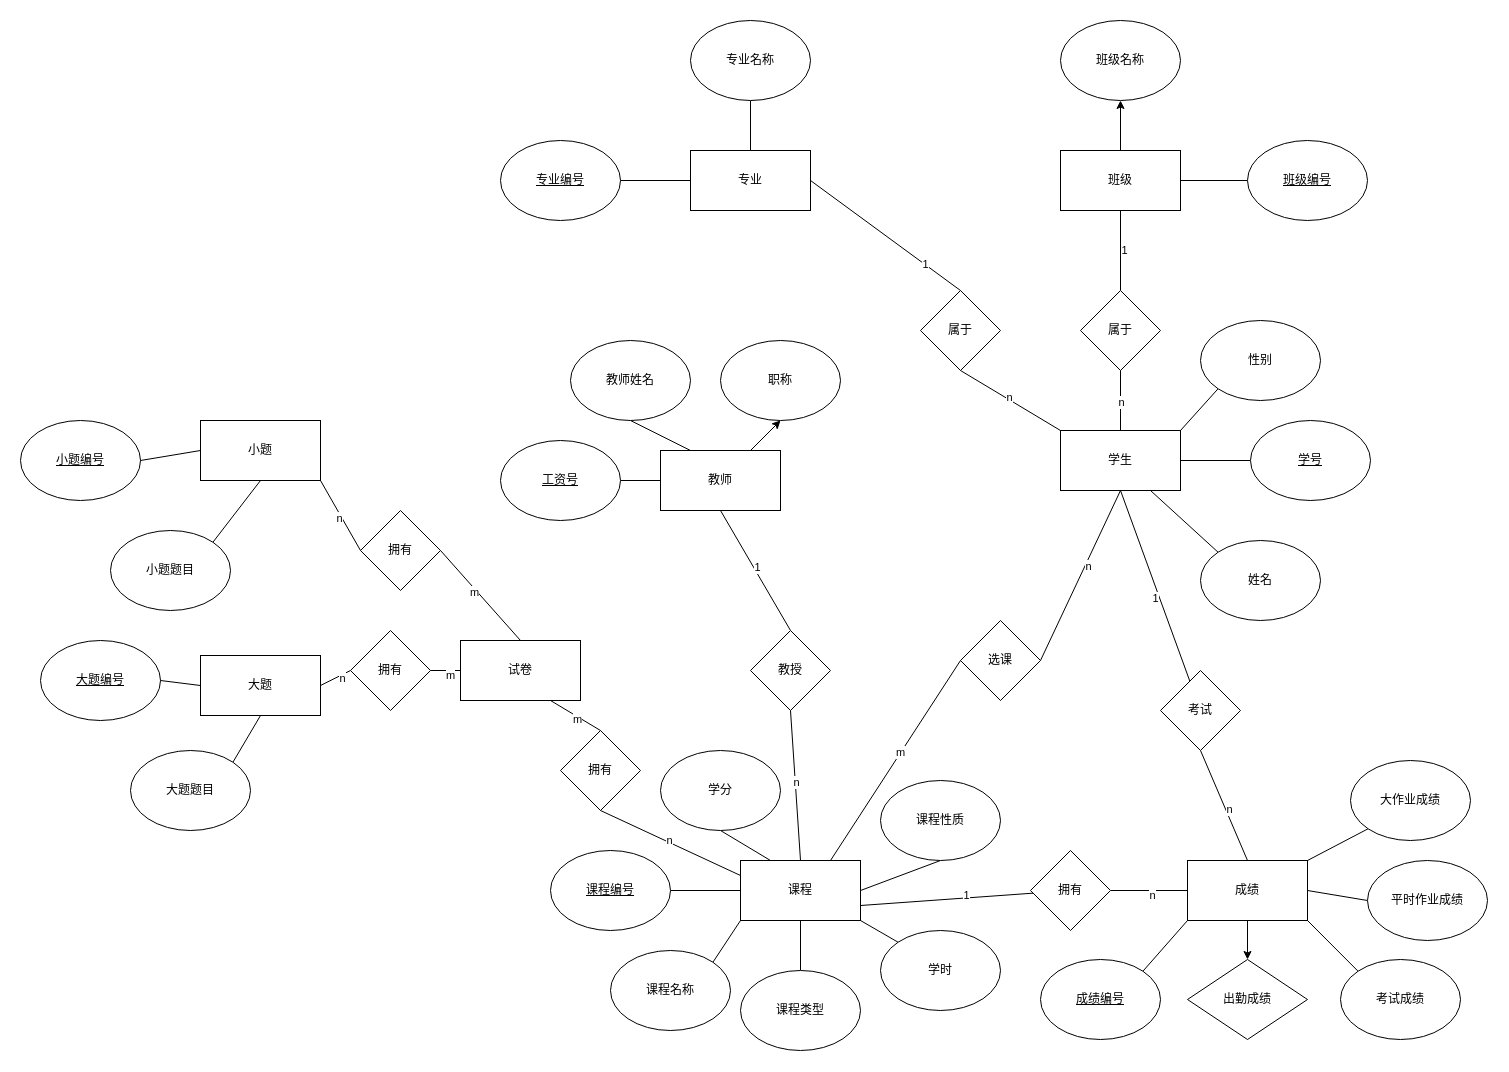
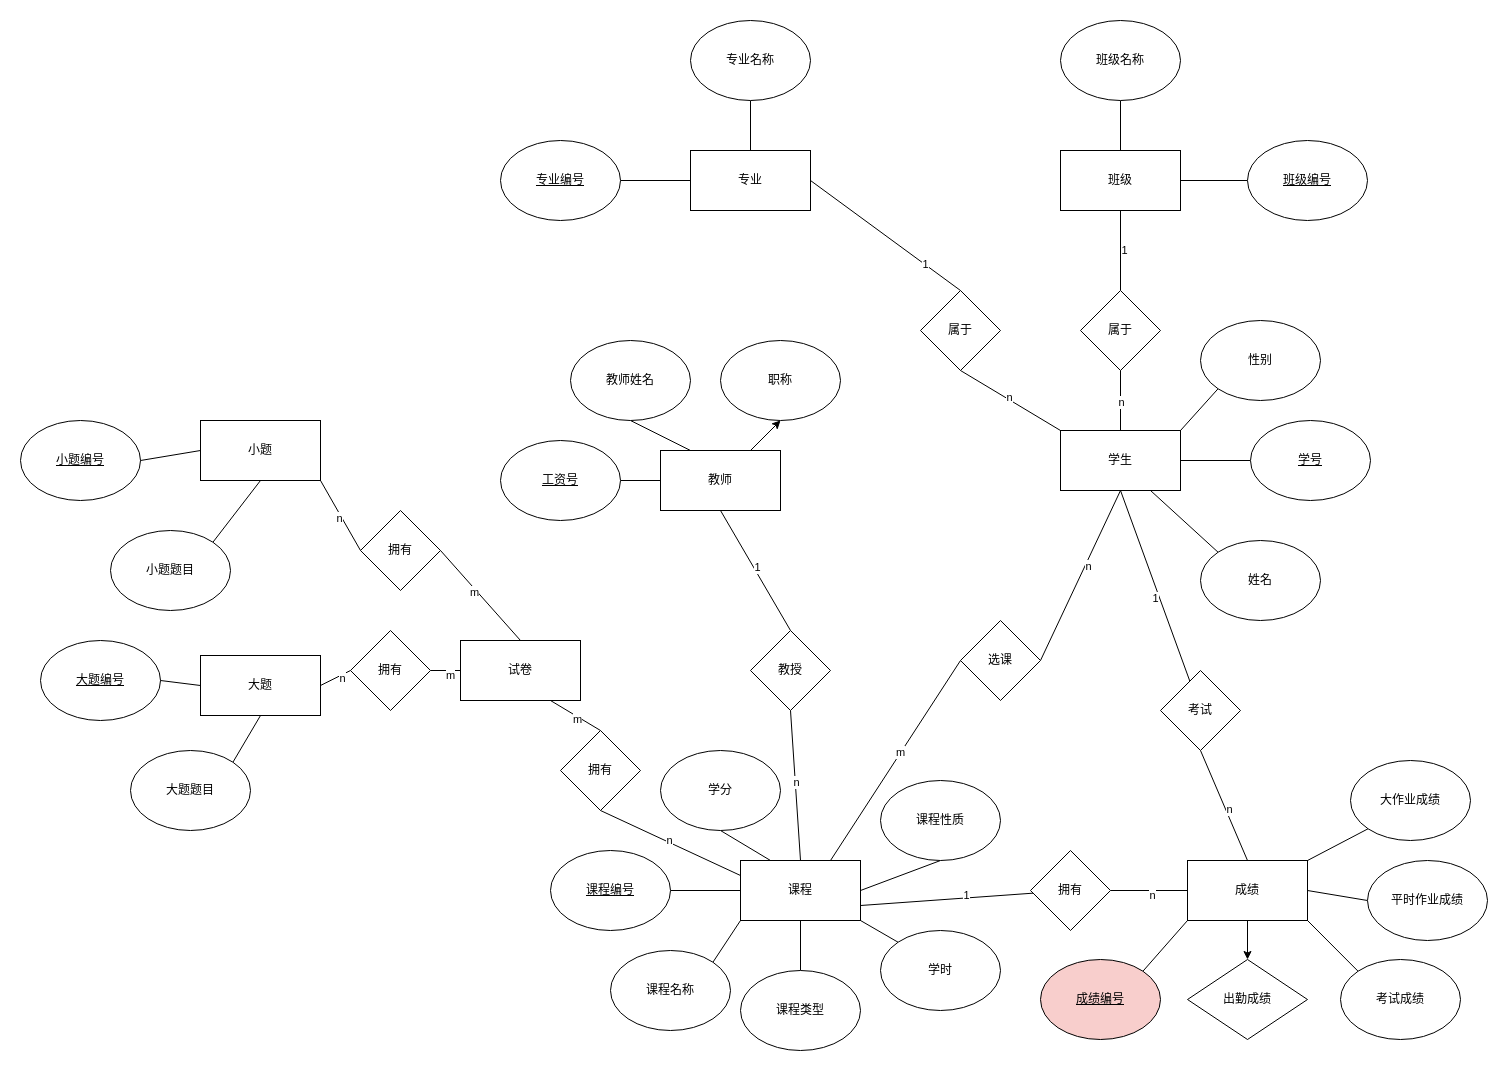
edge "班级" -> "班级名称": arrowhead classic -> none
node "成绩编号": fillcolor #ffffff -> #f8cecc
